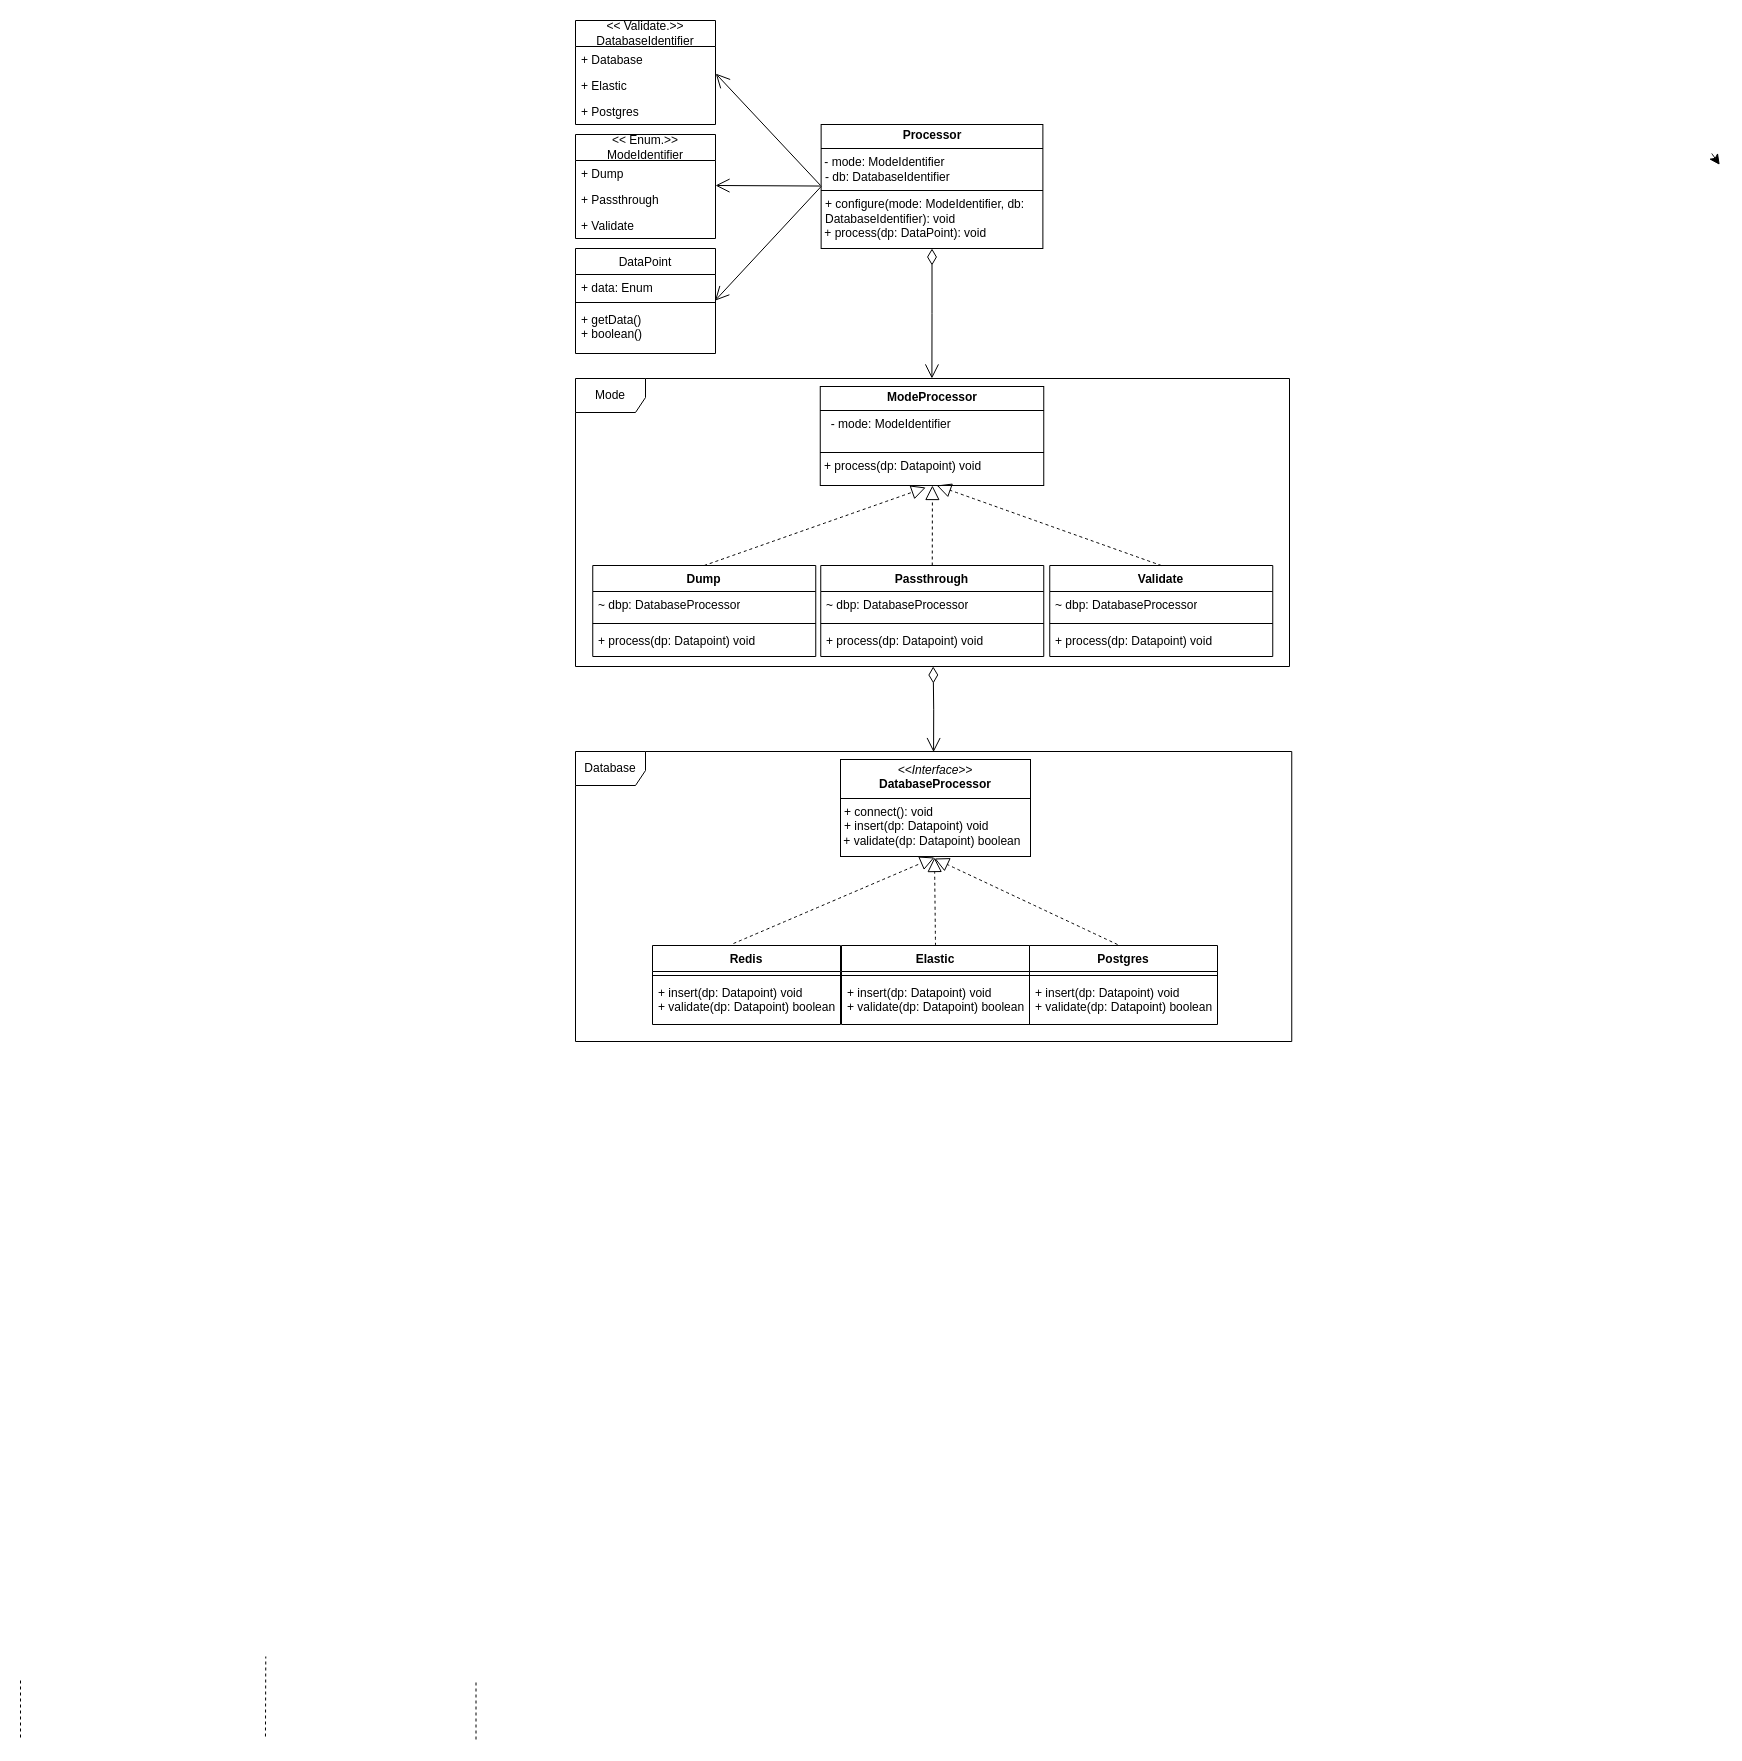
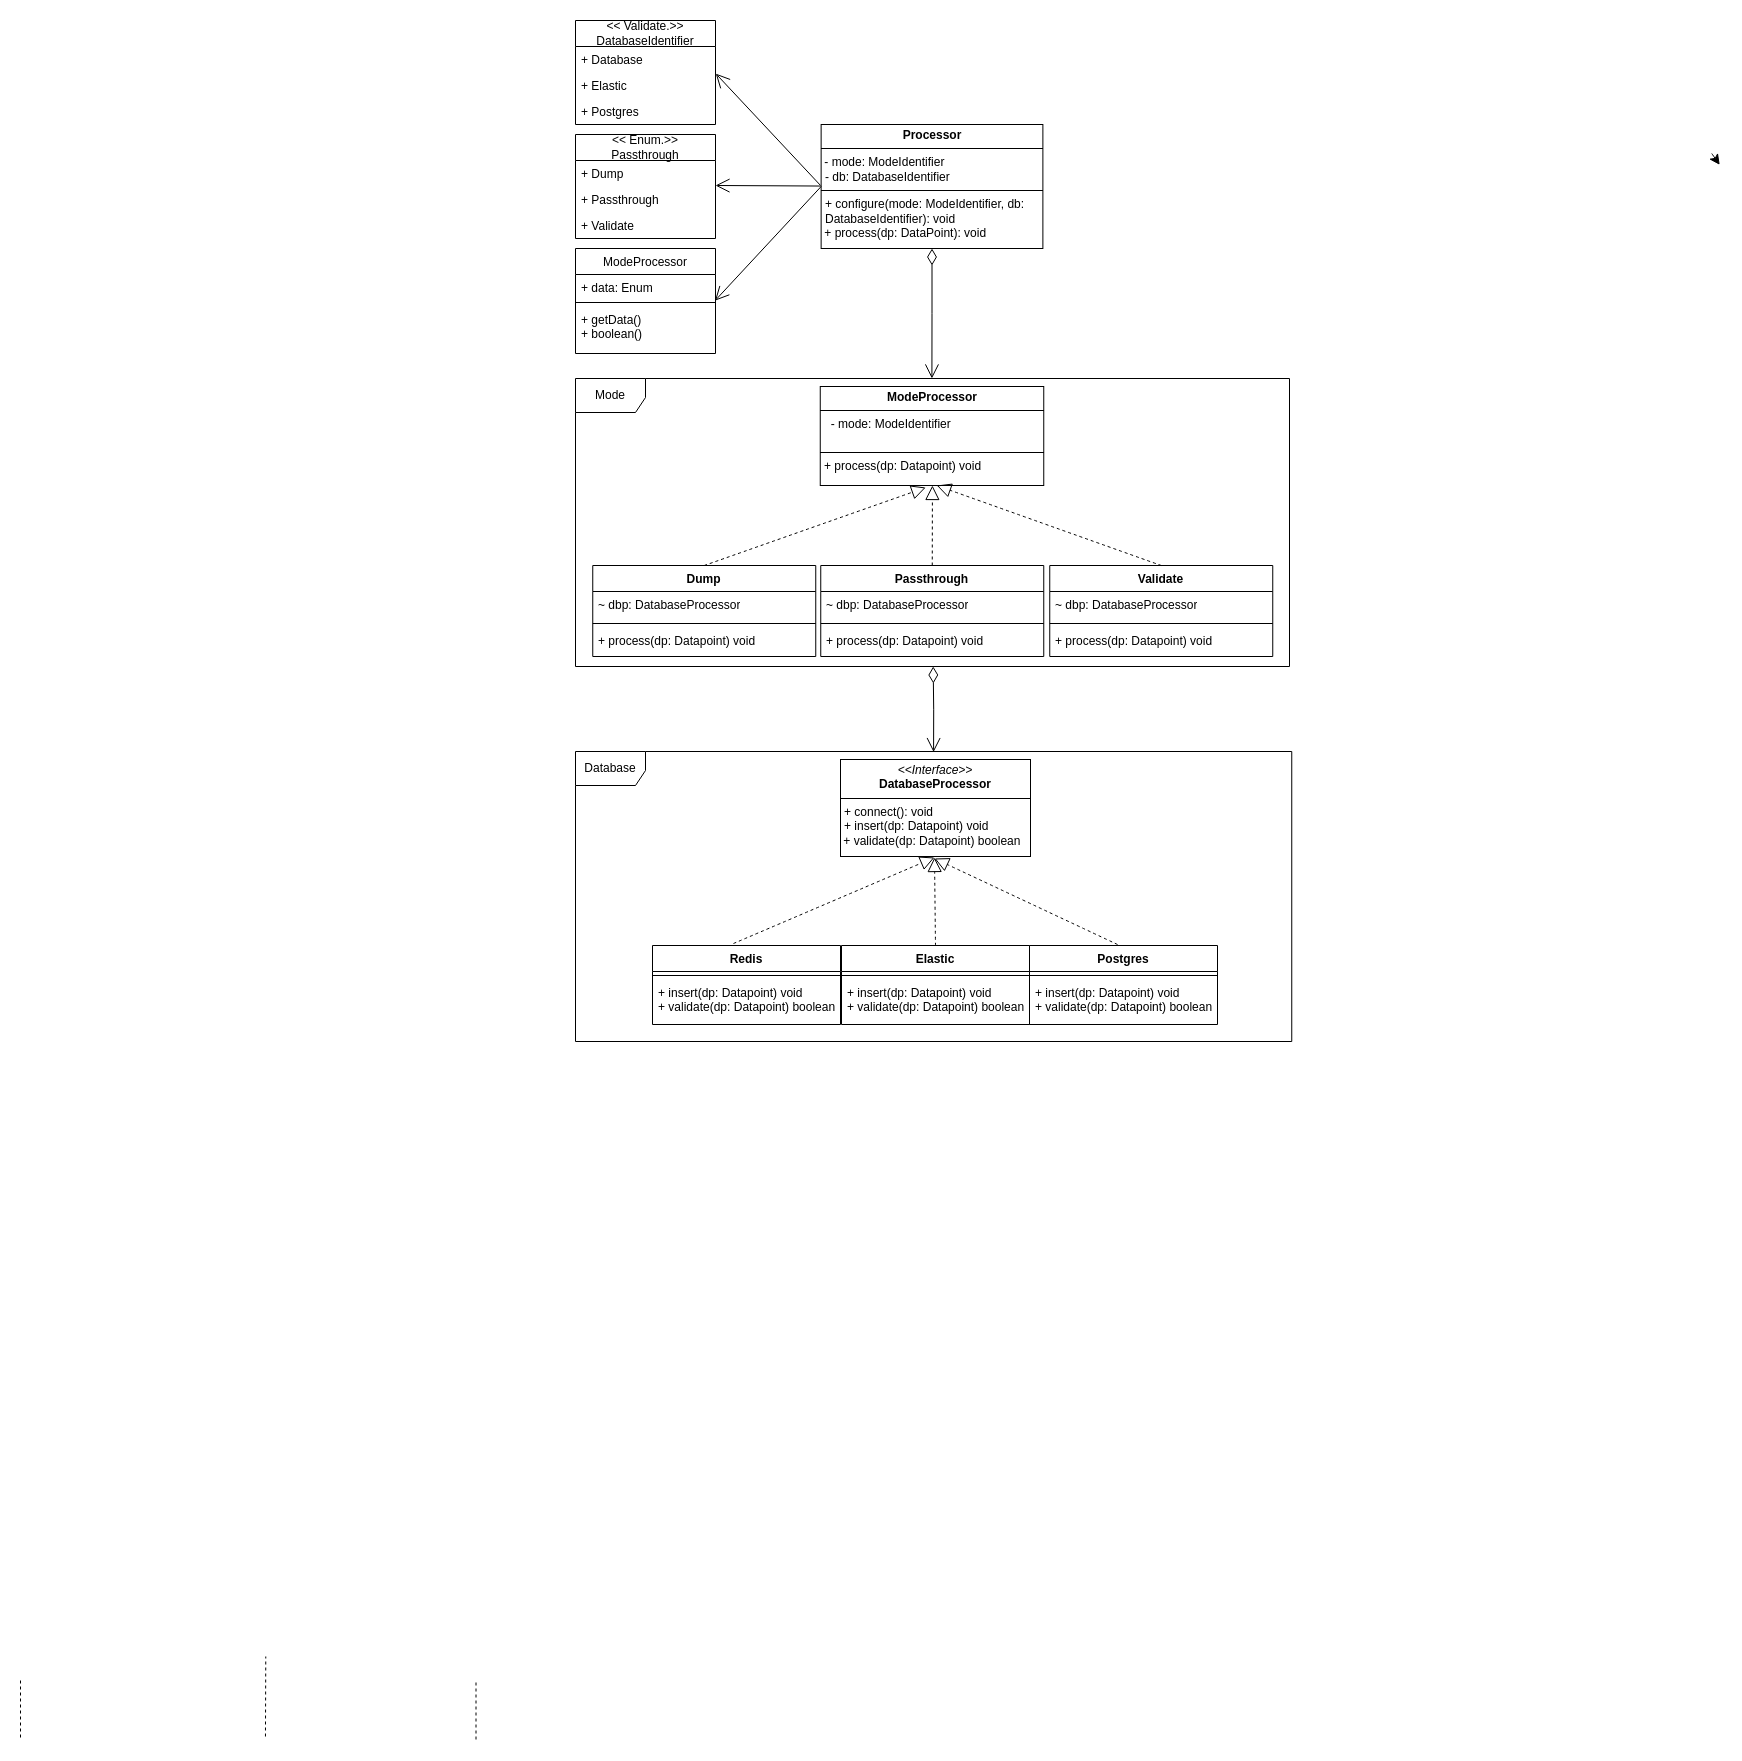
node "<< Enum.>> ModeIdentifier": label "<< Enum.>> ModeIdentifier" -> "<< Enum.>> Passthrough"
node "DataPoint": label "DataPoint" -> "ModeProcessor"
